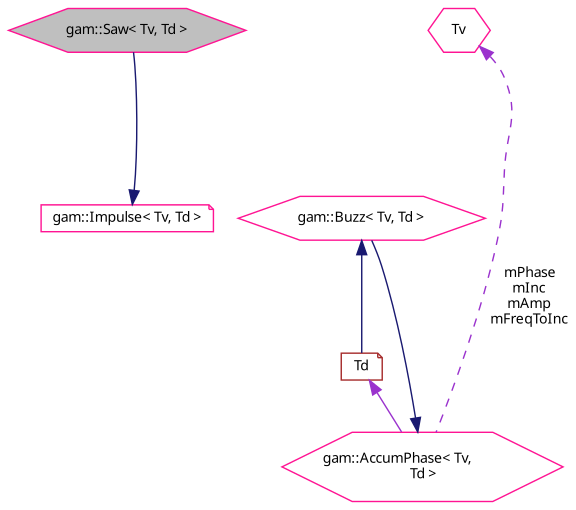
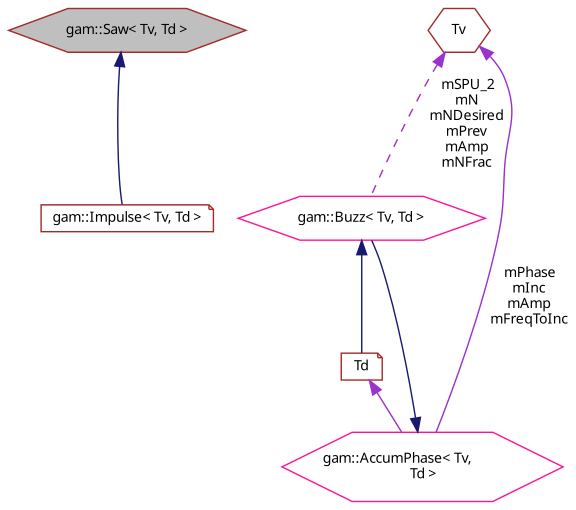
node "gam::Saw< Tv, Td >": color deeppink -> brown
node "Tv": color deeppink -> brown
edge "gam::Saw< Tv, Td >" -> "gam::Impulse< Tv, Td >": reversed
edge "gam::Buzz< Tv, Td >" -> "Tv": added, label "mSPU_2 mN mNDesired mPrev mAmp mNFrac"
node "gam::Impulse< Tv, Td >": color deeppink -> brown
edge "gam::AccumPhase< Tv, Td >" -> "Tv": style dashed -> solid
